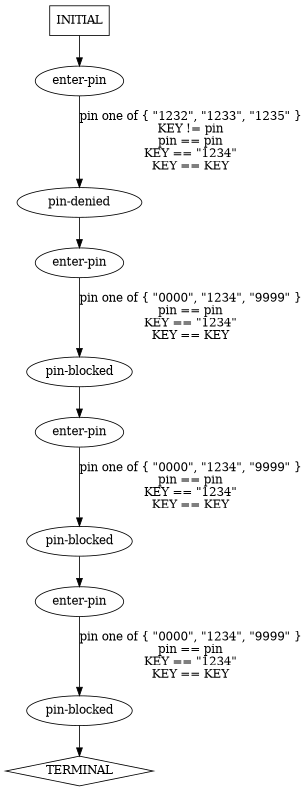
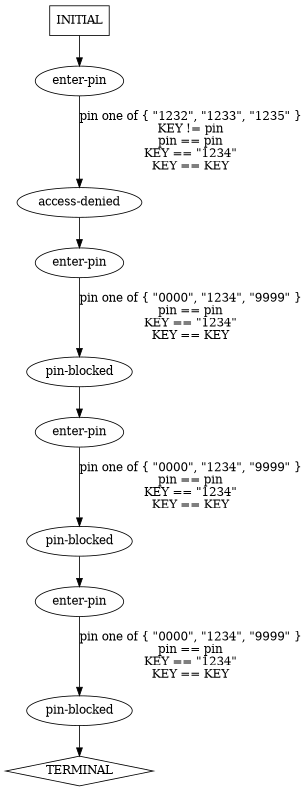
node "pin-denied": label "pin-denied" -> "access-denied"
